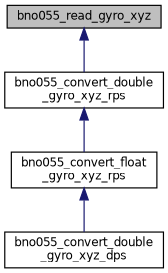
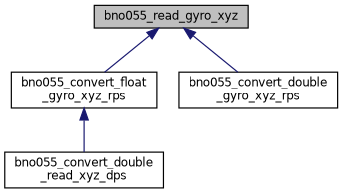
edge "bno055_convert_float _gyro_xyz_rps" -> "bno055_convert_double _gyro_xyz_rps": now "bno055_convert_float _gyro_xyz_rps" -> "bno055_read_gyro_xyz"
node "bno055_convert_double _gyro_xyz_dps": label "bno055_convert_double _gyro_xyz_dps" -> "bno055_convert_double _read_xyz_dps"
